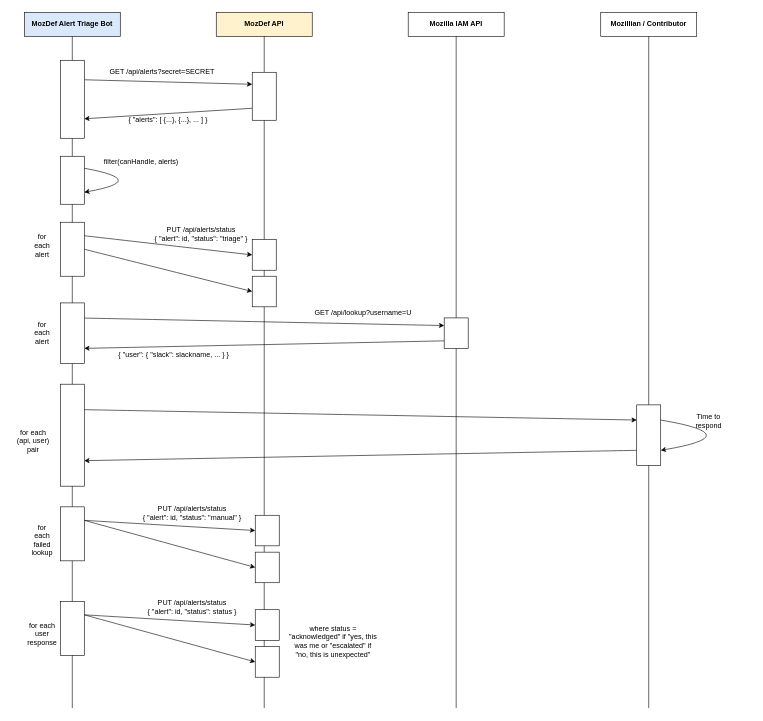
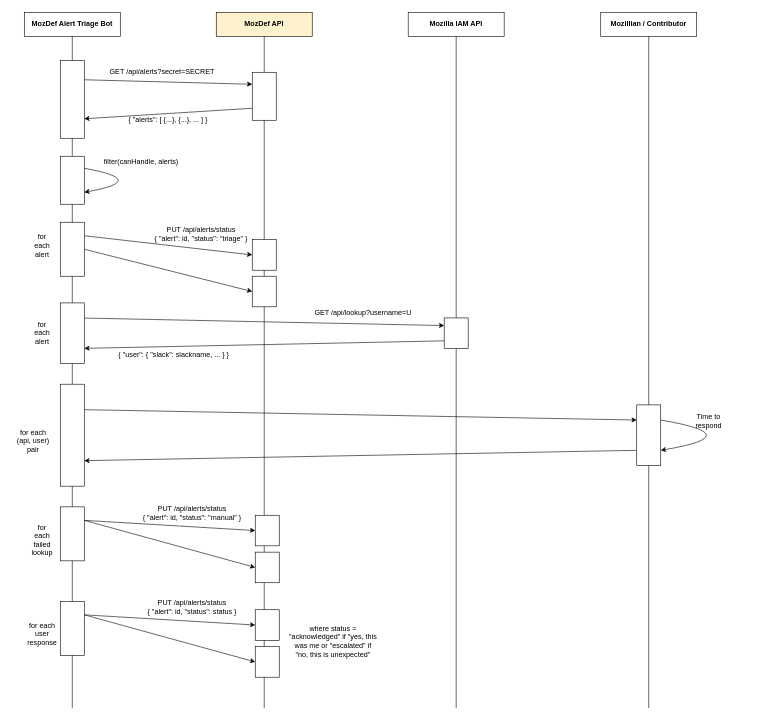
node "MozDef Alert Triage Bot": fillcolor #dae8fc -> #ffffff
